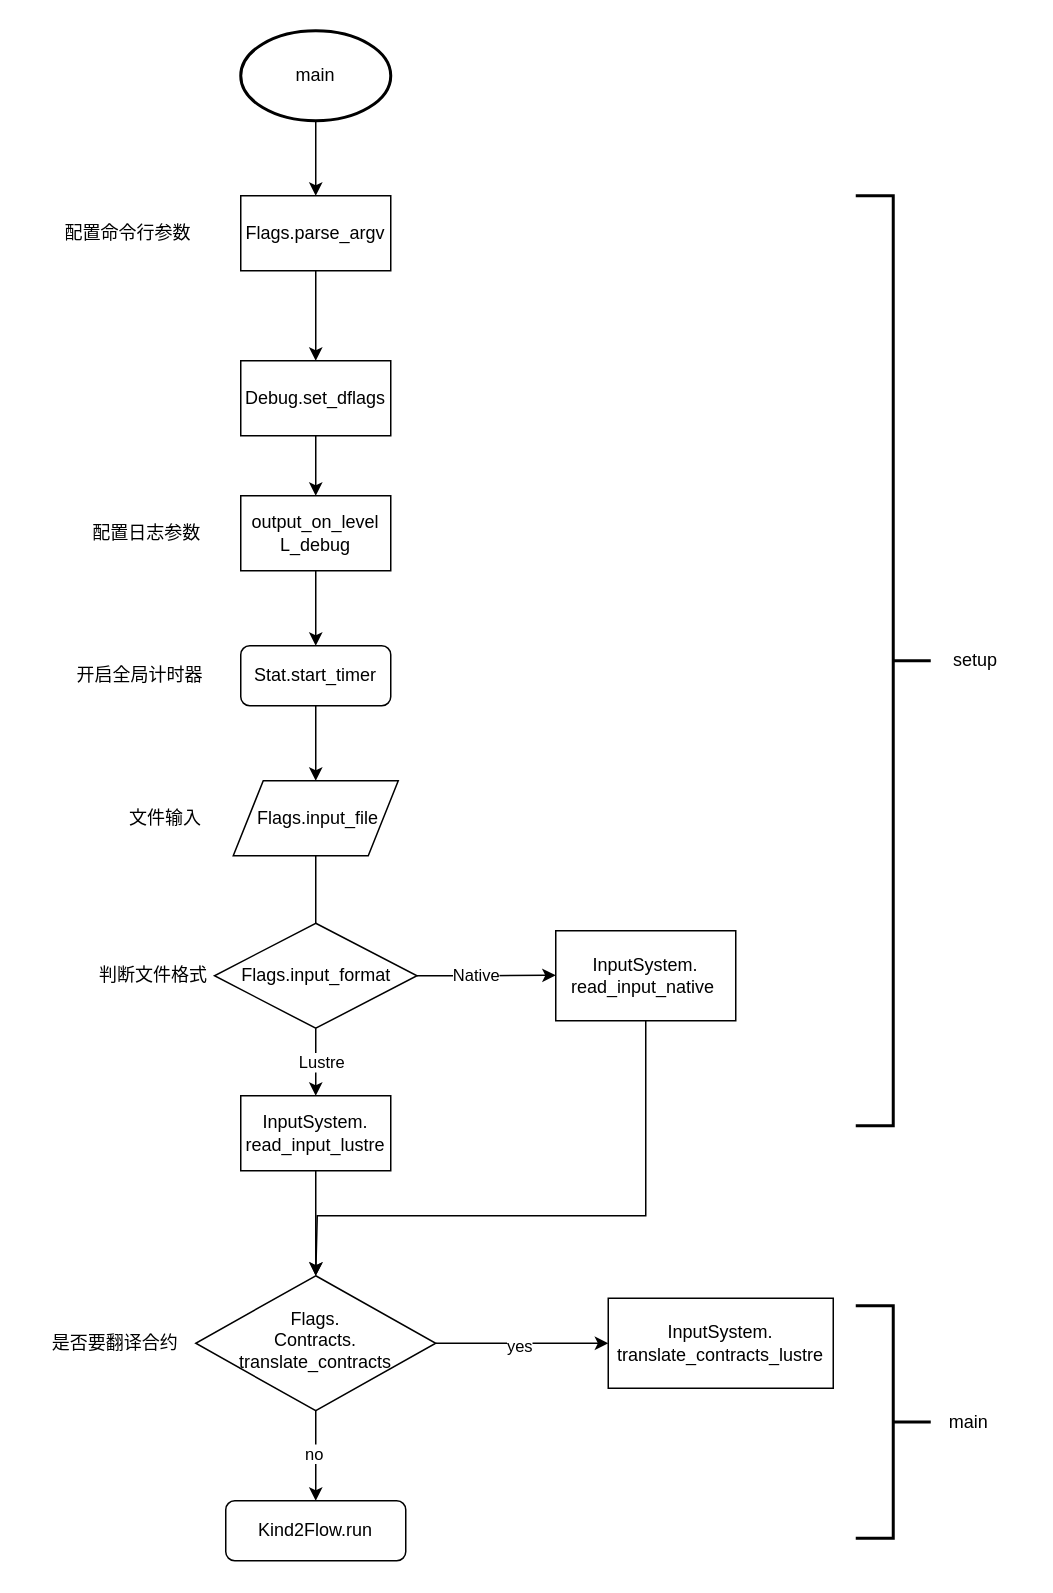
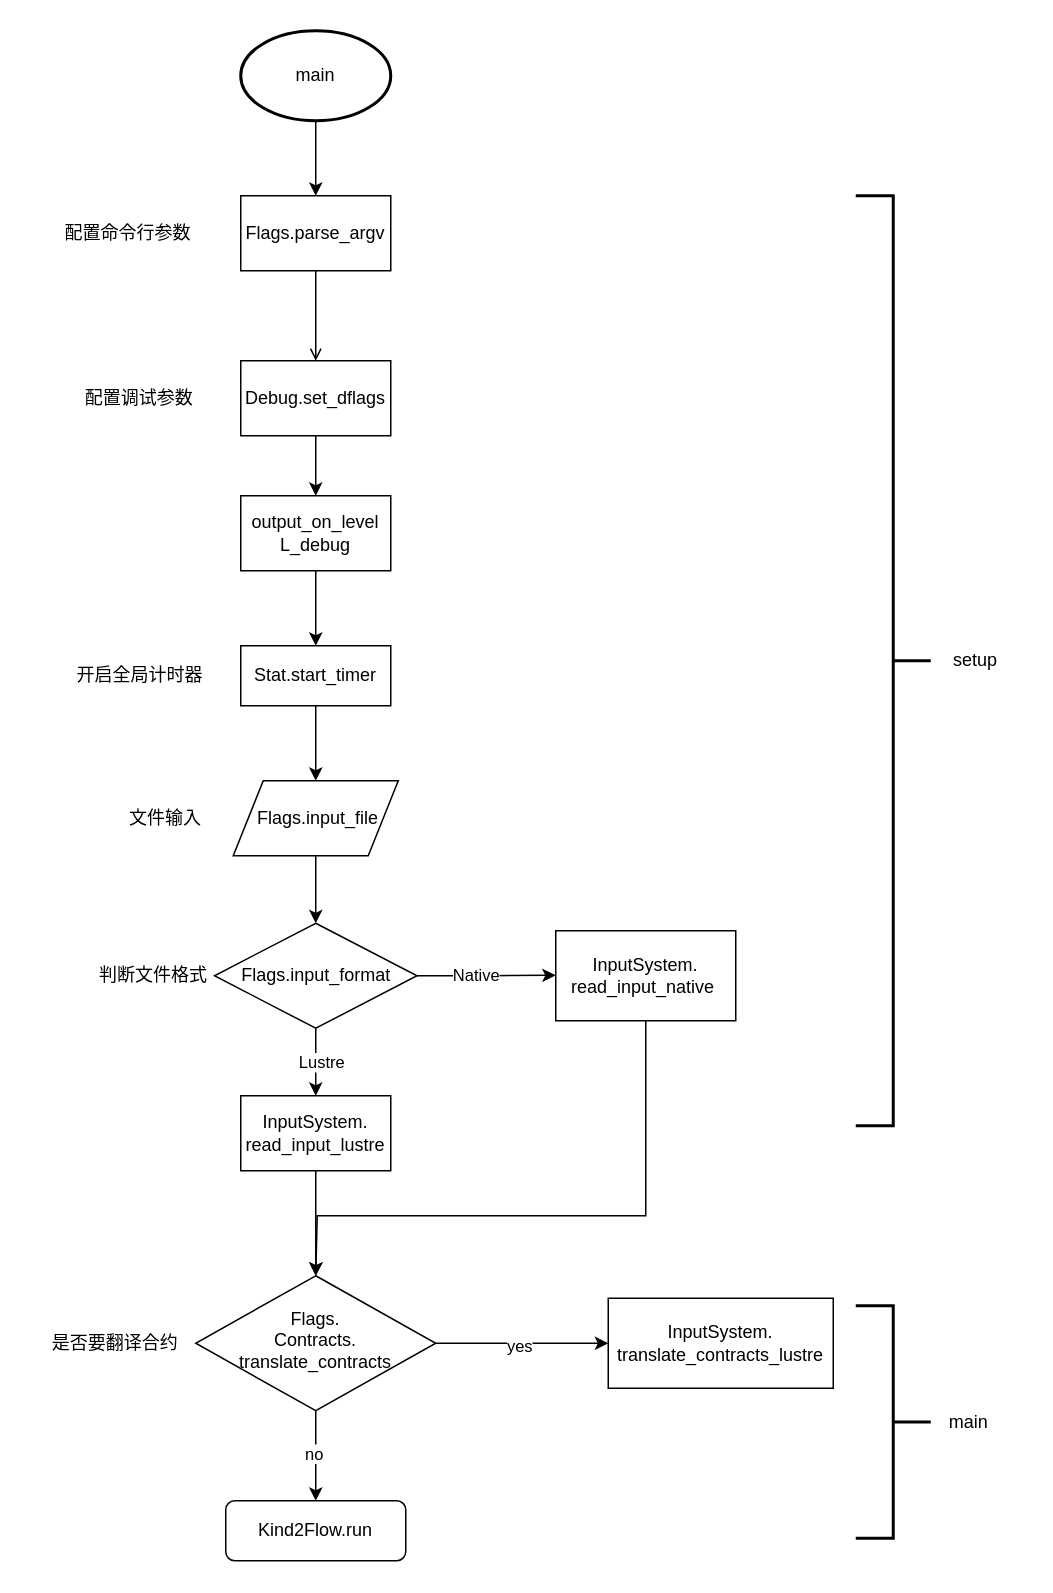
edge "Flags.parse_argv" -> "Debug.set_dflags": arrowhead classic -> open
node "配置调试参数": added
node "配置日志参数": removed
node "Stat.start_timer": shape rounded rectangle -> rectangle
edge "Flags.input_file" -- "Flags.input_format": arrowhead none -> classic
